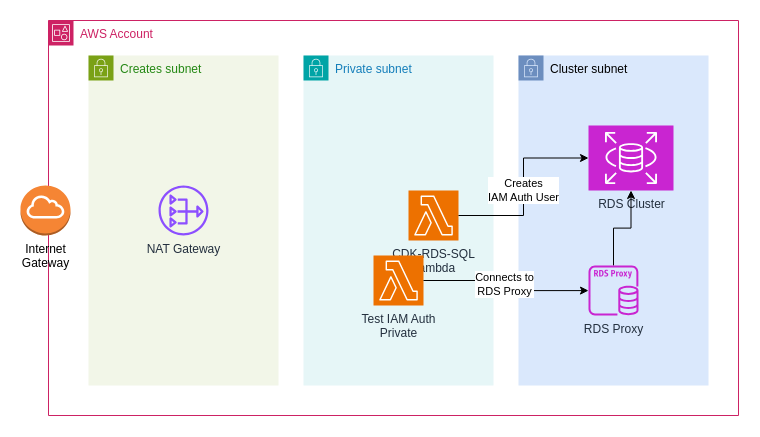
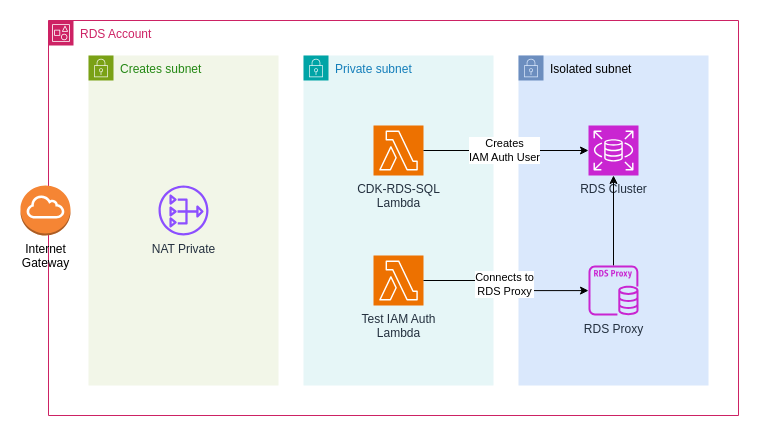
node "AWS Account": label "AWS Account" -> "RDS Account"
node "Cluster subnet": label "Cluster subnet" -> "Isolated subnet"
node "RDS Cluster": size 85x65 -> 50x50
node "CDK-RDS-SQL Lambda": moved (434, 216) -> (399, 151)
node "NAT Gateway": label "NAT Gateway" -> "NAT Private"
node "Test IAM Auth Private": label "Test IAM Auth Private" -> "Test IAM Auth Lambda"
